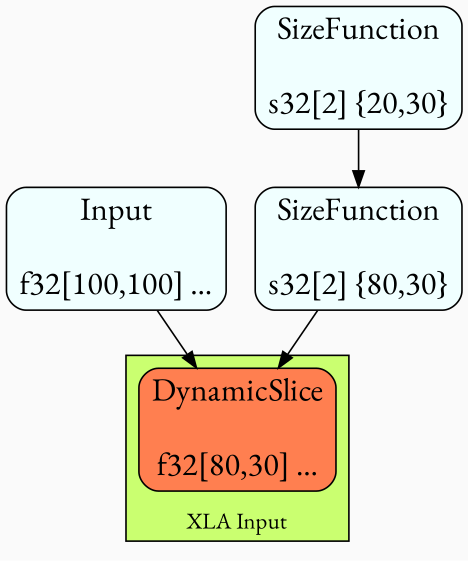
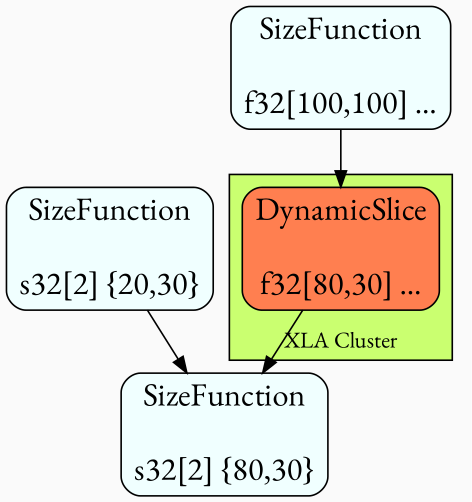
node "Input f32[100,100] ...": label "Input f32[100,100] ..." -> "SizeFunction f32[100,100] ..."
edge "SizeFunction s32[2] {80,30}" -> "DynamicSlice f32[80,30] ...": reversed
cluster "XLA Input": label "XLA Input" -> "XLA Cluster"
